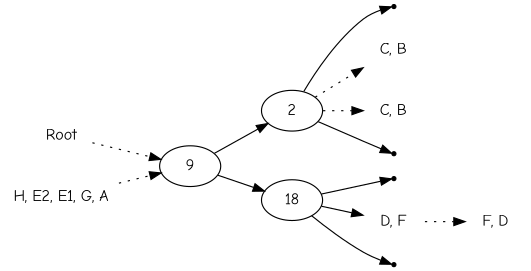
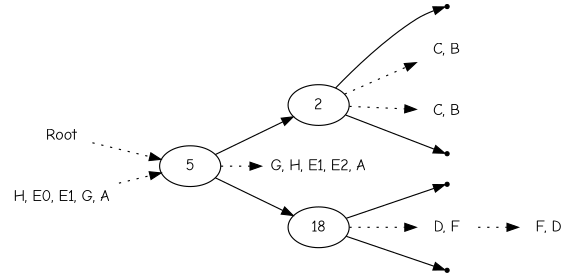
node "9": label "9" -> "5"
node "G, H, E1, E2, A": added
node "H, E2, E1, G, A": label "H, E2, E1, G, A" -> "H, E0, E1, G, A"
edge "18" -> "D, F": style solid -> dotted
